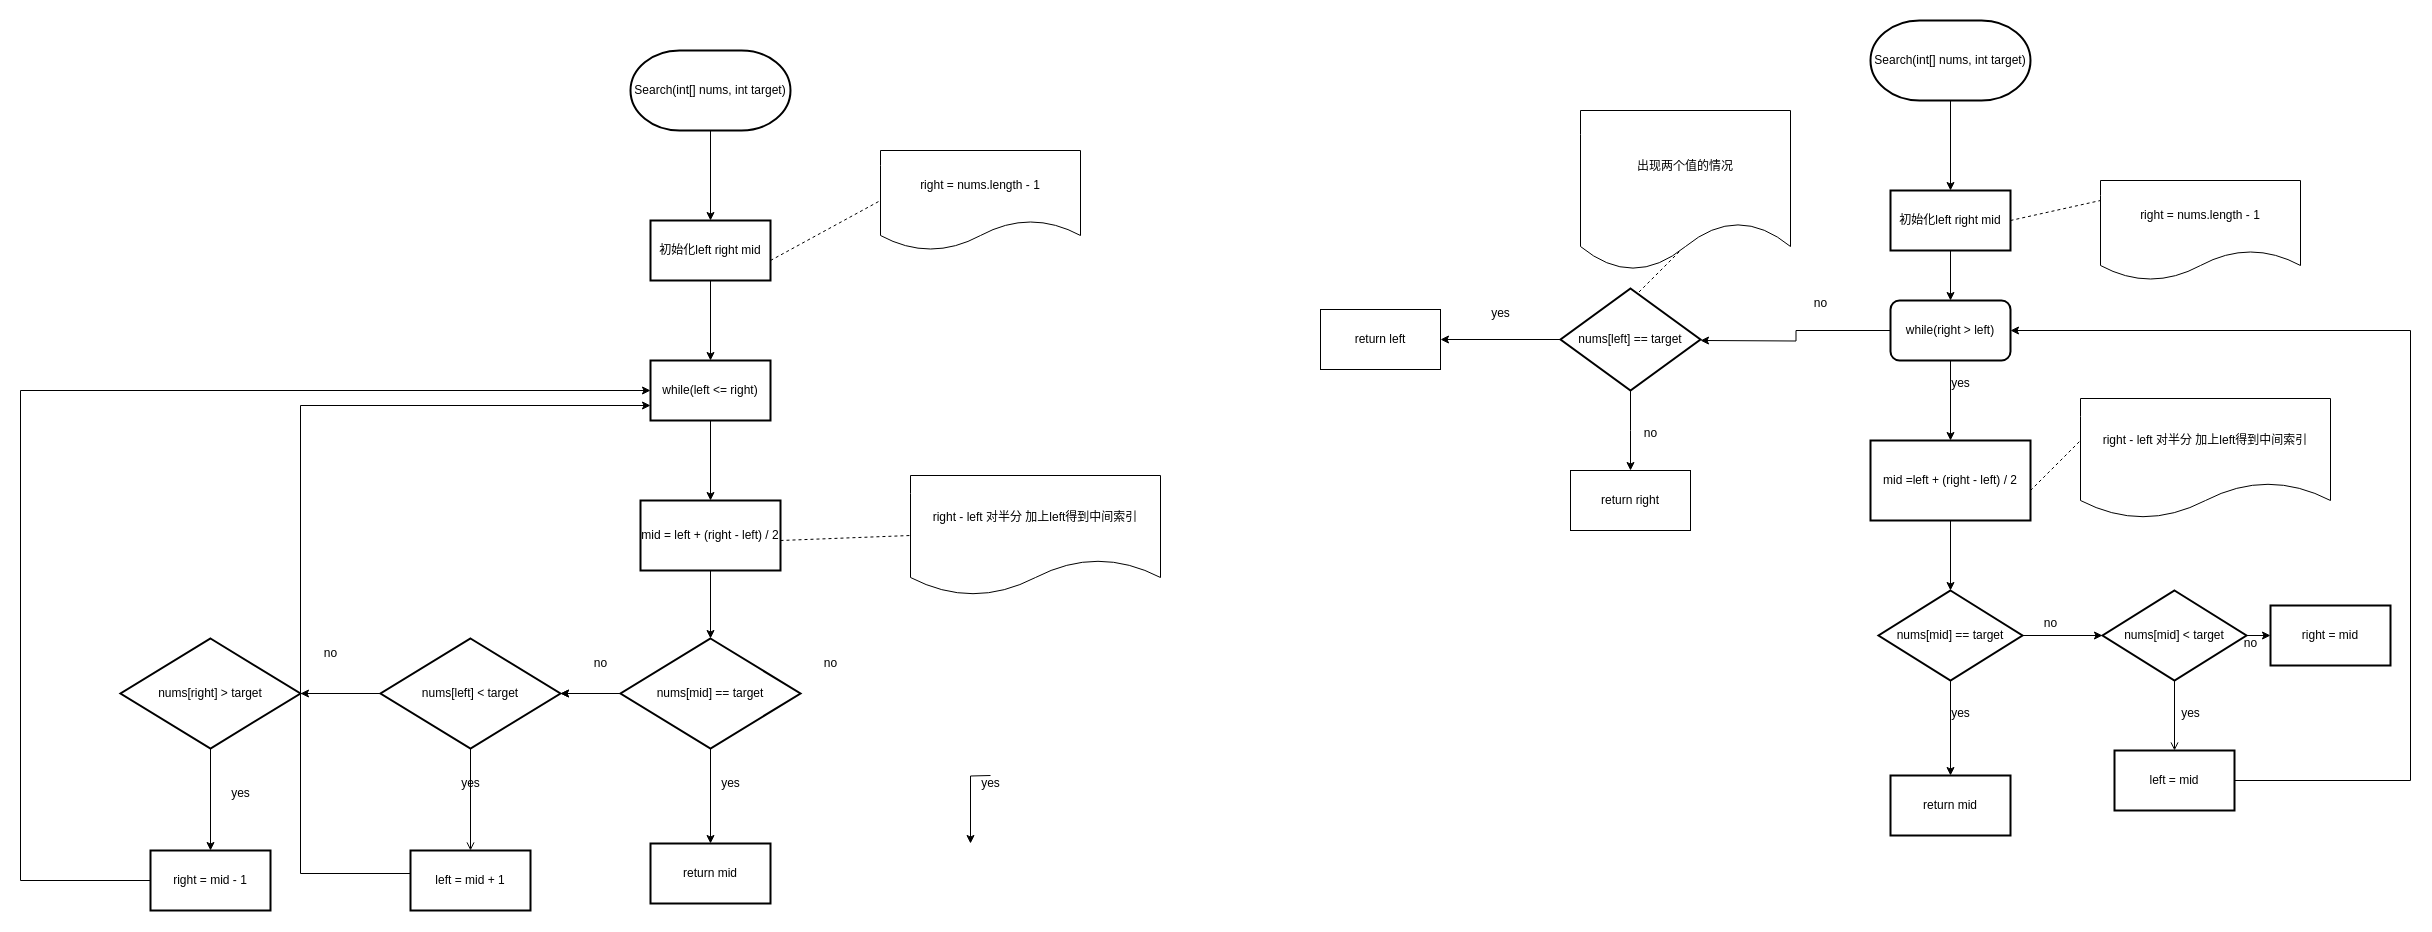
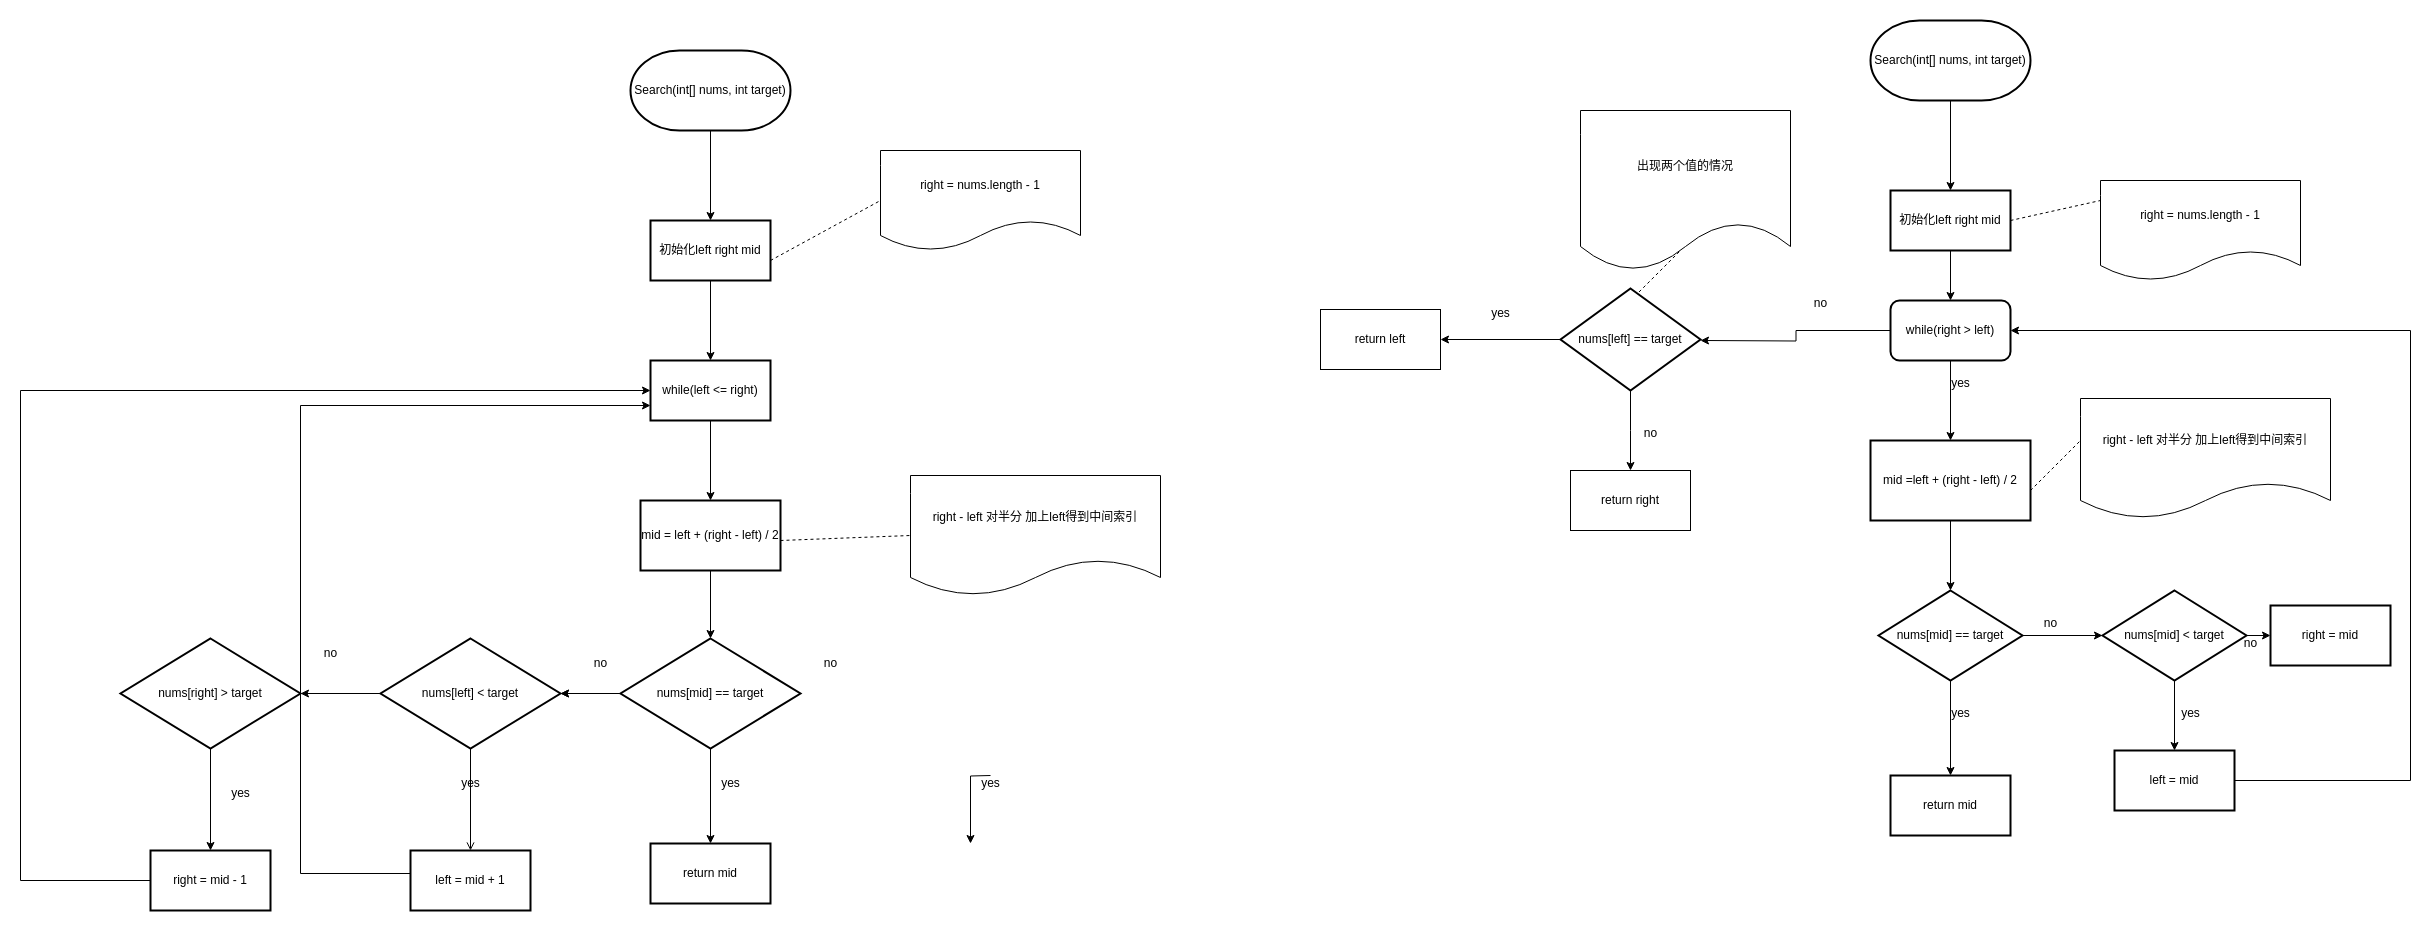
edge "nums[mid] < target" -> "left = mid": arrowhead open -> classic
